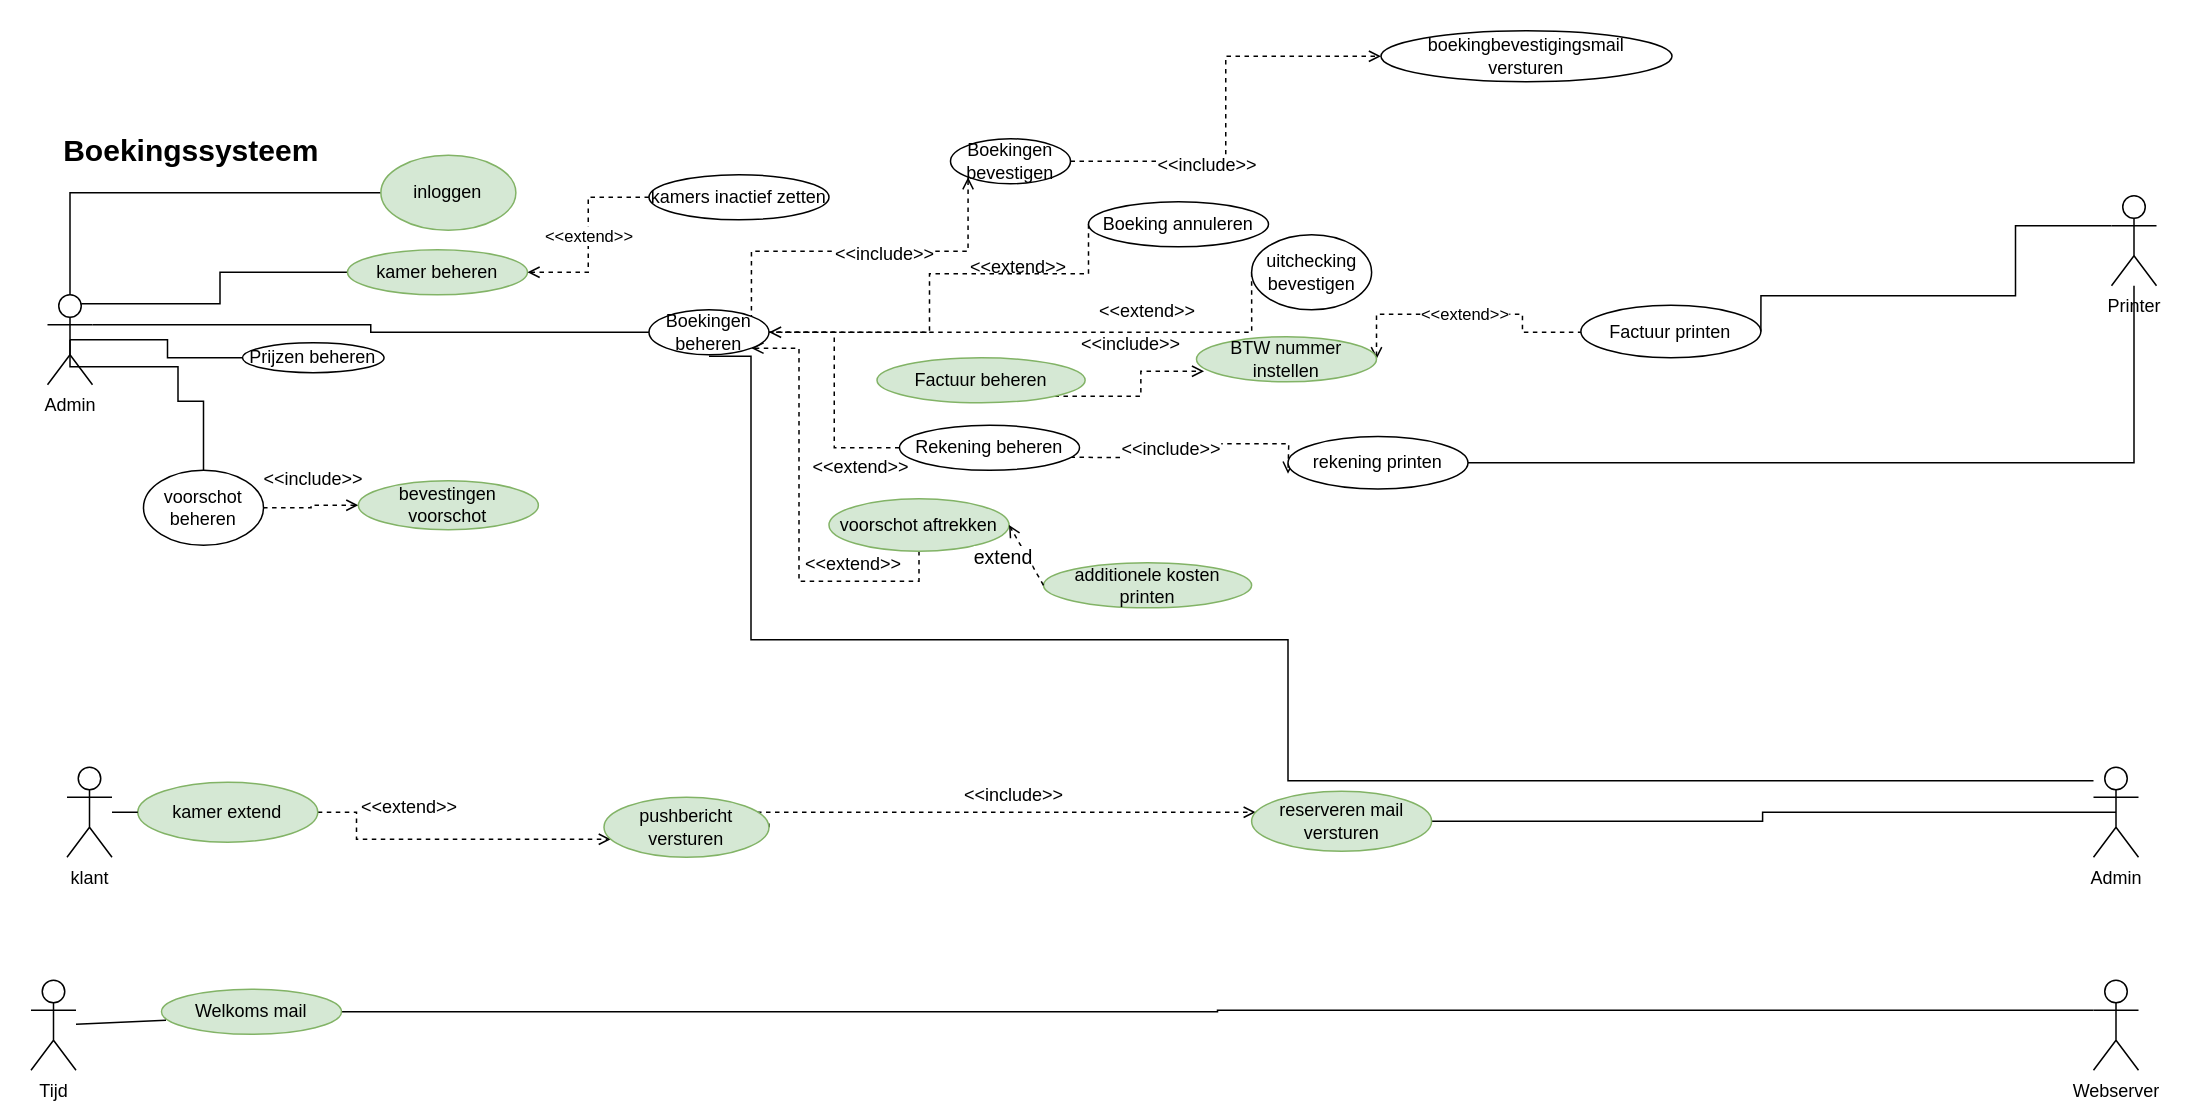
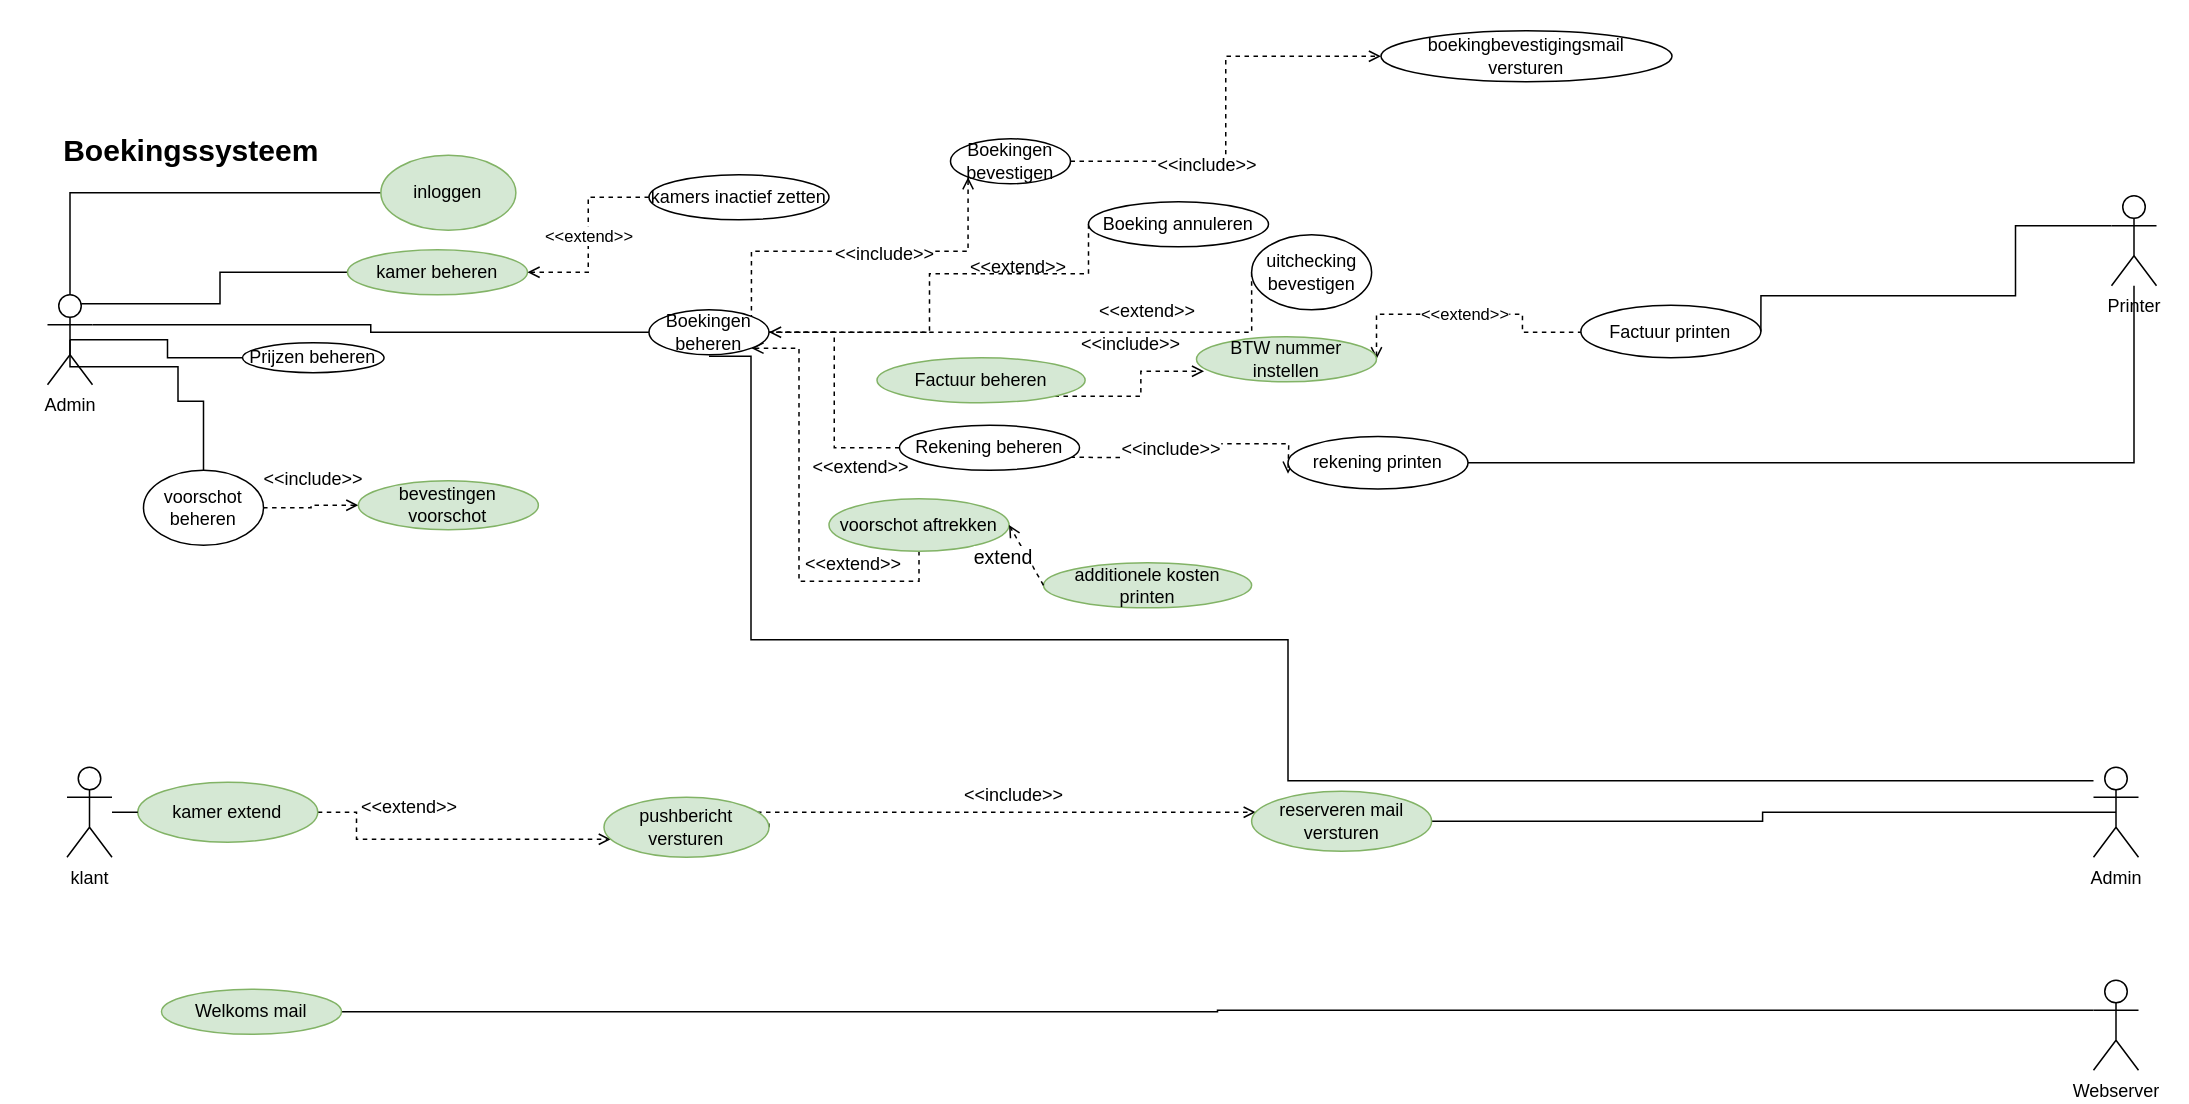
edge "Welkoms mail" -- "Tijd": removed
node "Tijd": removed
